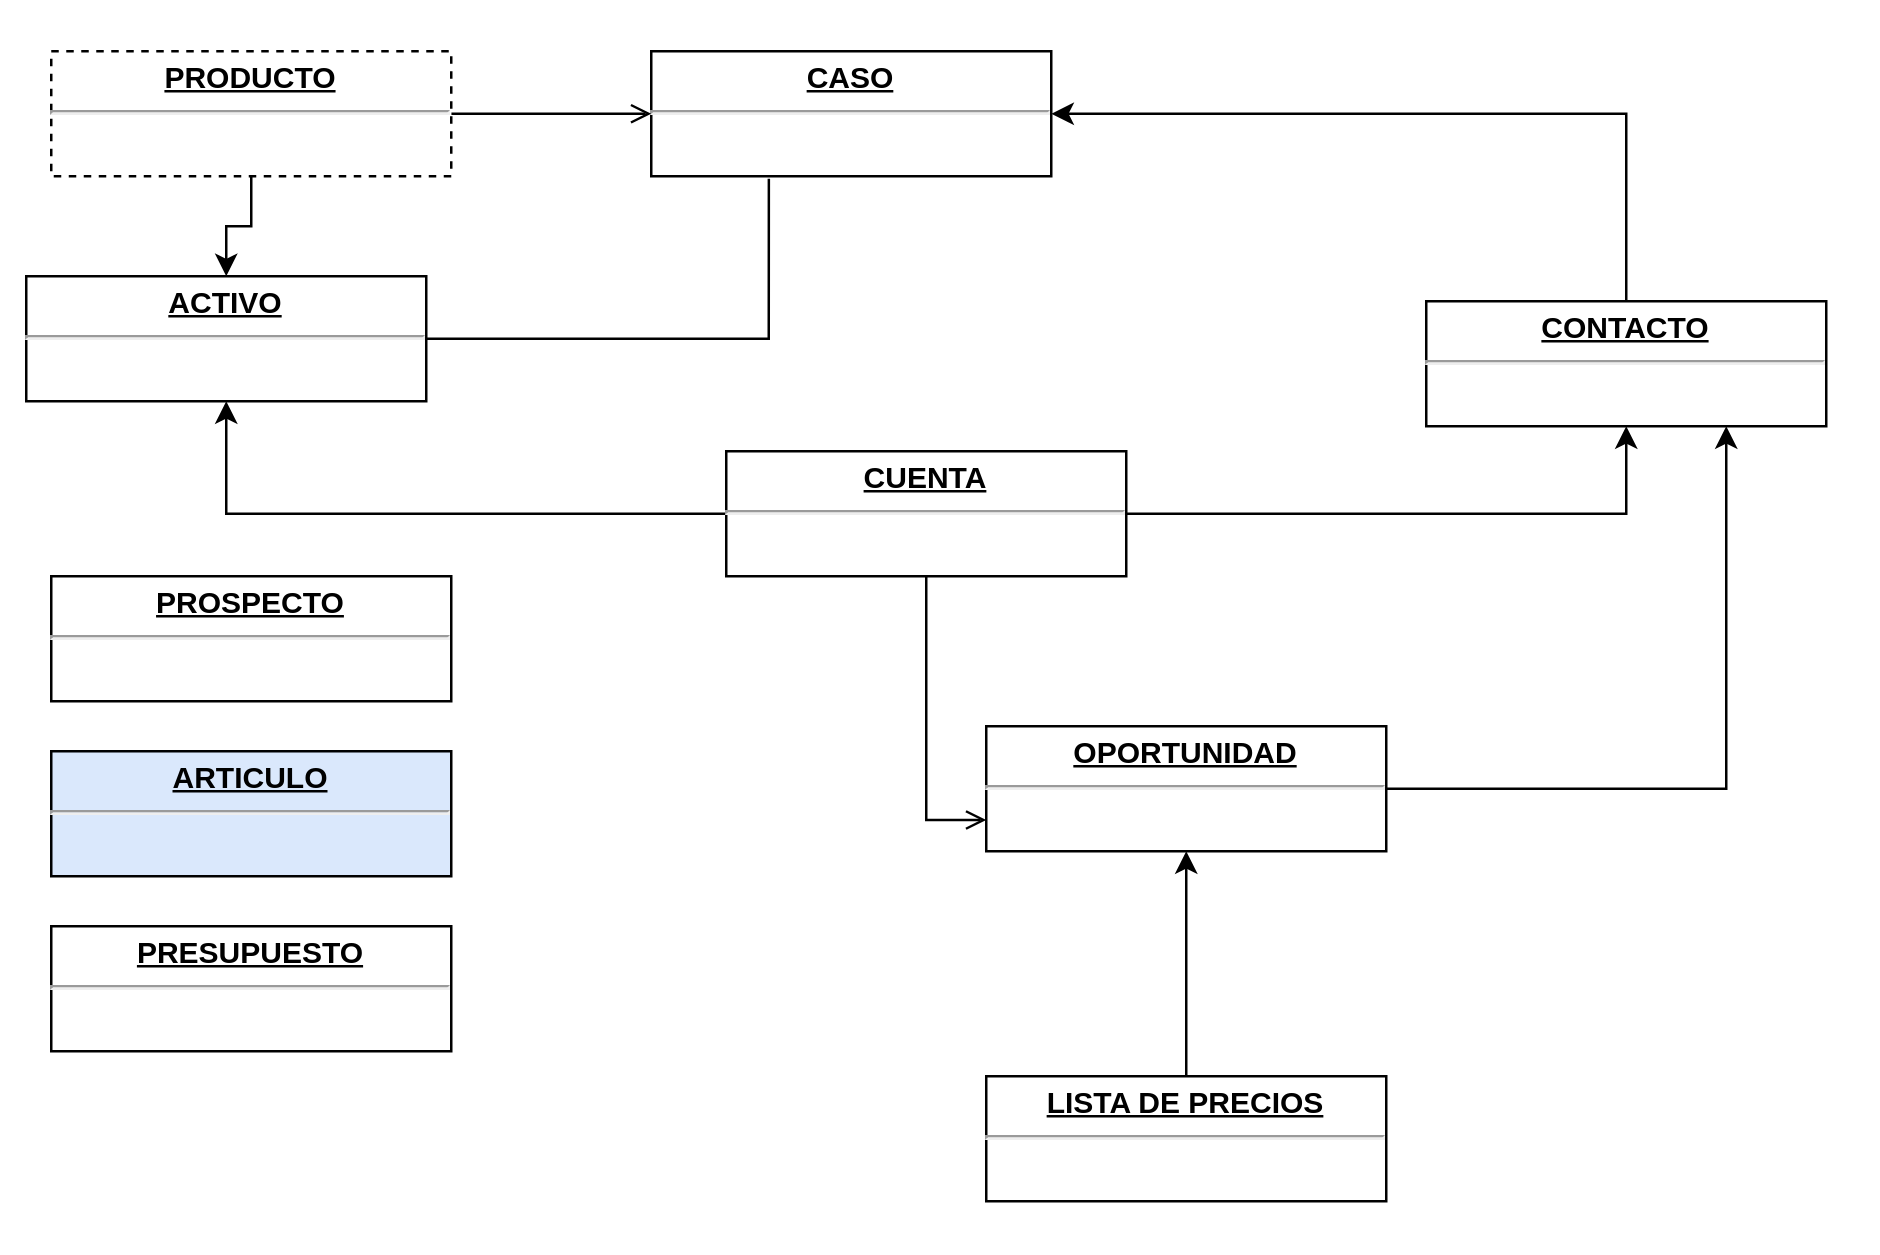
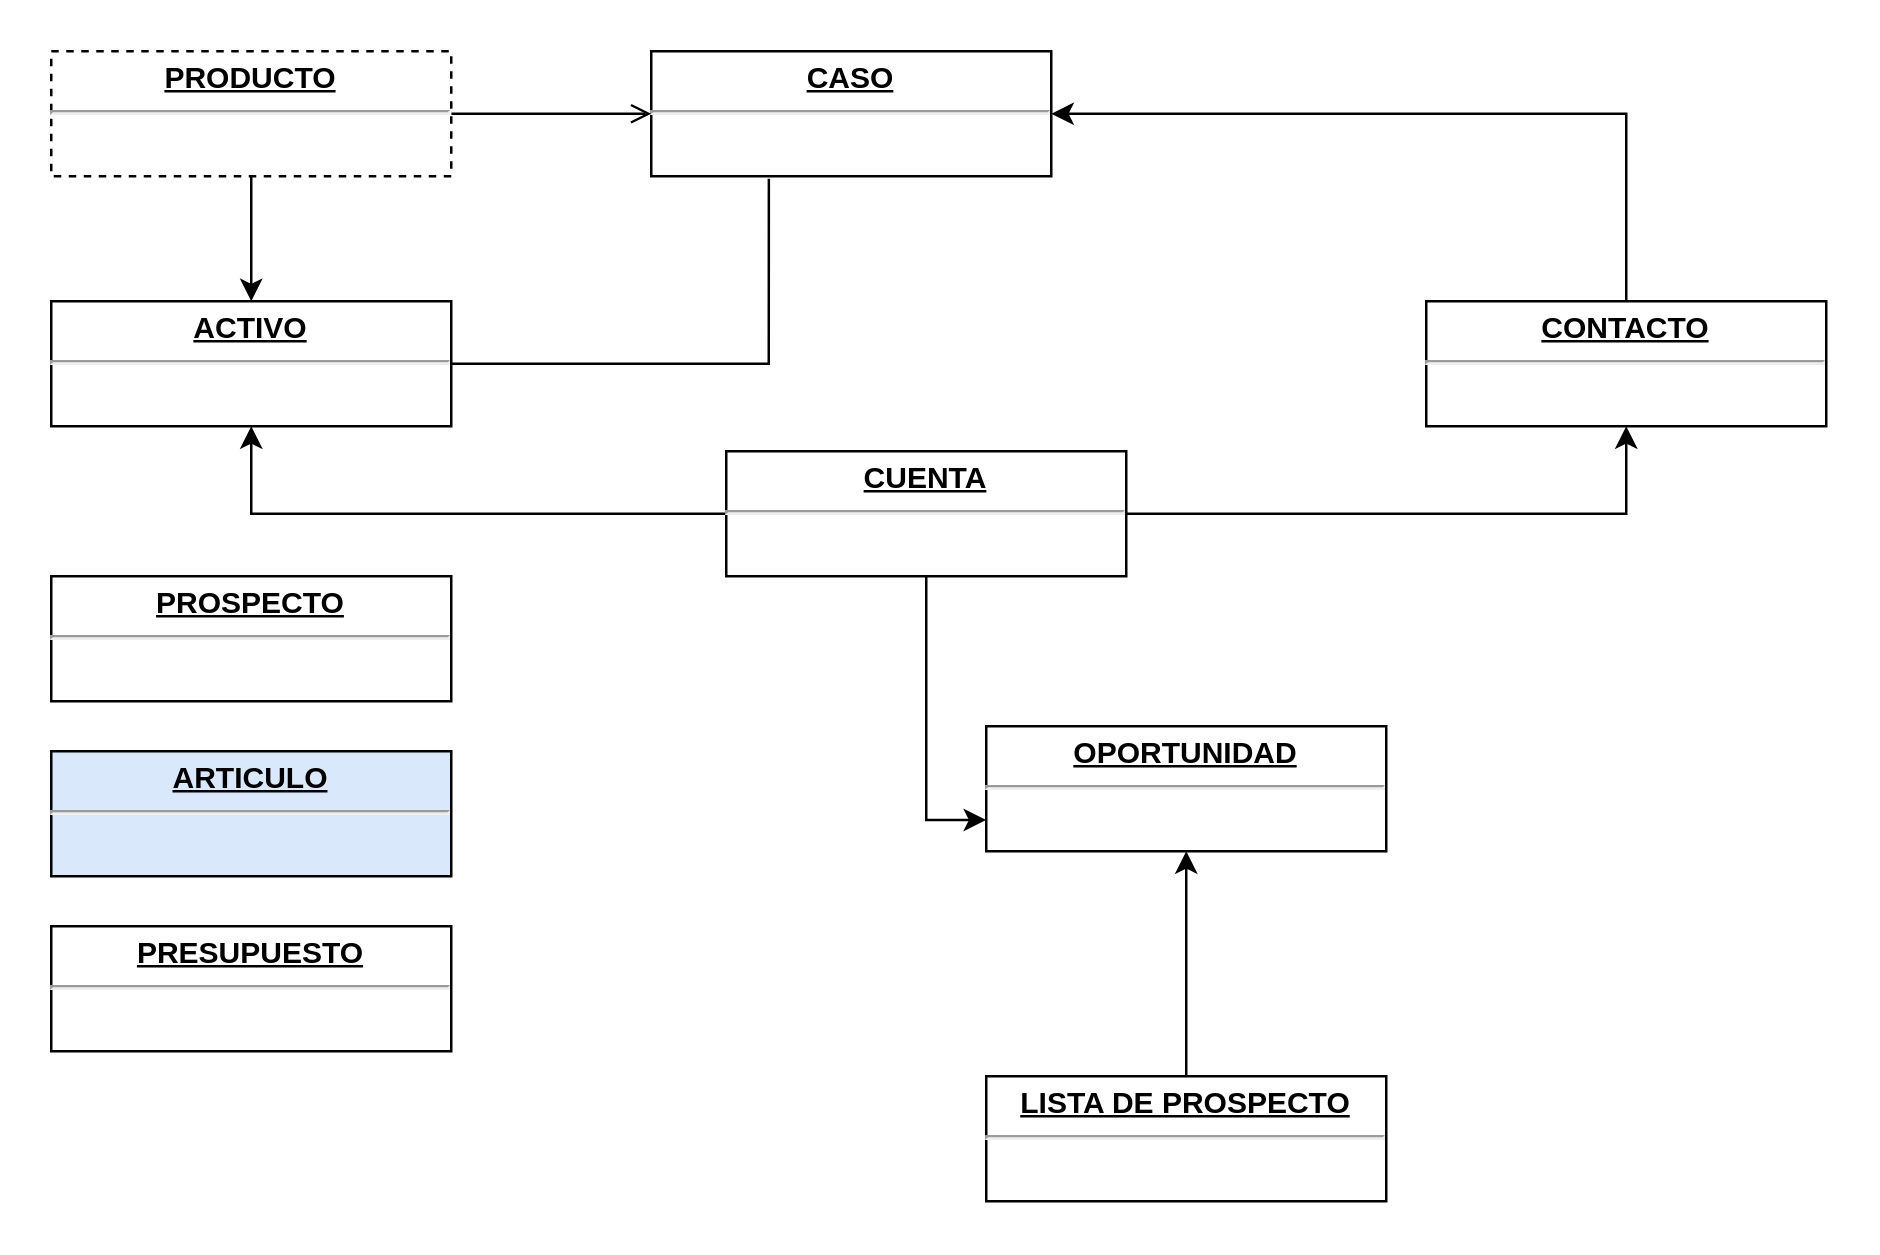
node "ACTIVO": moved (226, 339) -> (251, 364)
edge "OPORTUNIDAD" -> "CONTACTO": removed
edge "CUENTA" -> "OPORTUNIDAD": arrowhead open -> classic
node "LISTA DE PRECIOS": label "LISTA DE PRECIOS" -> "LISTA DE PROSPECTO"
